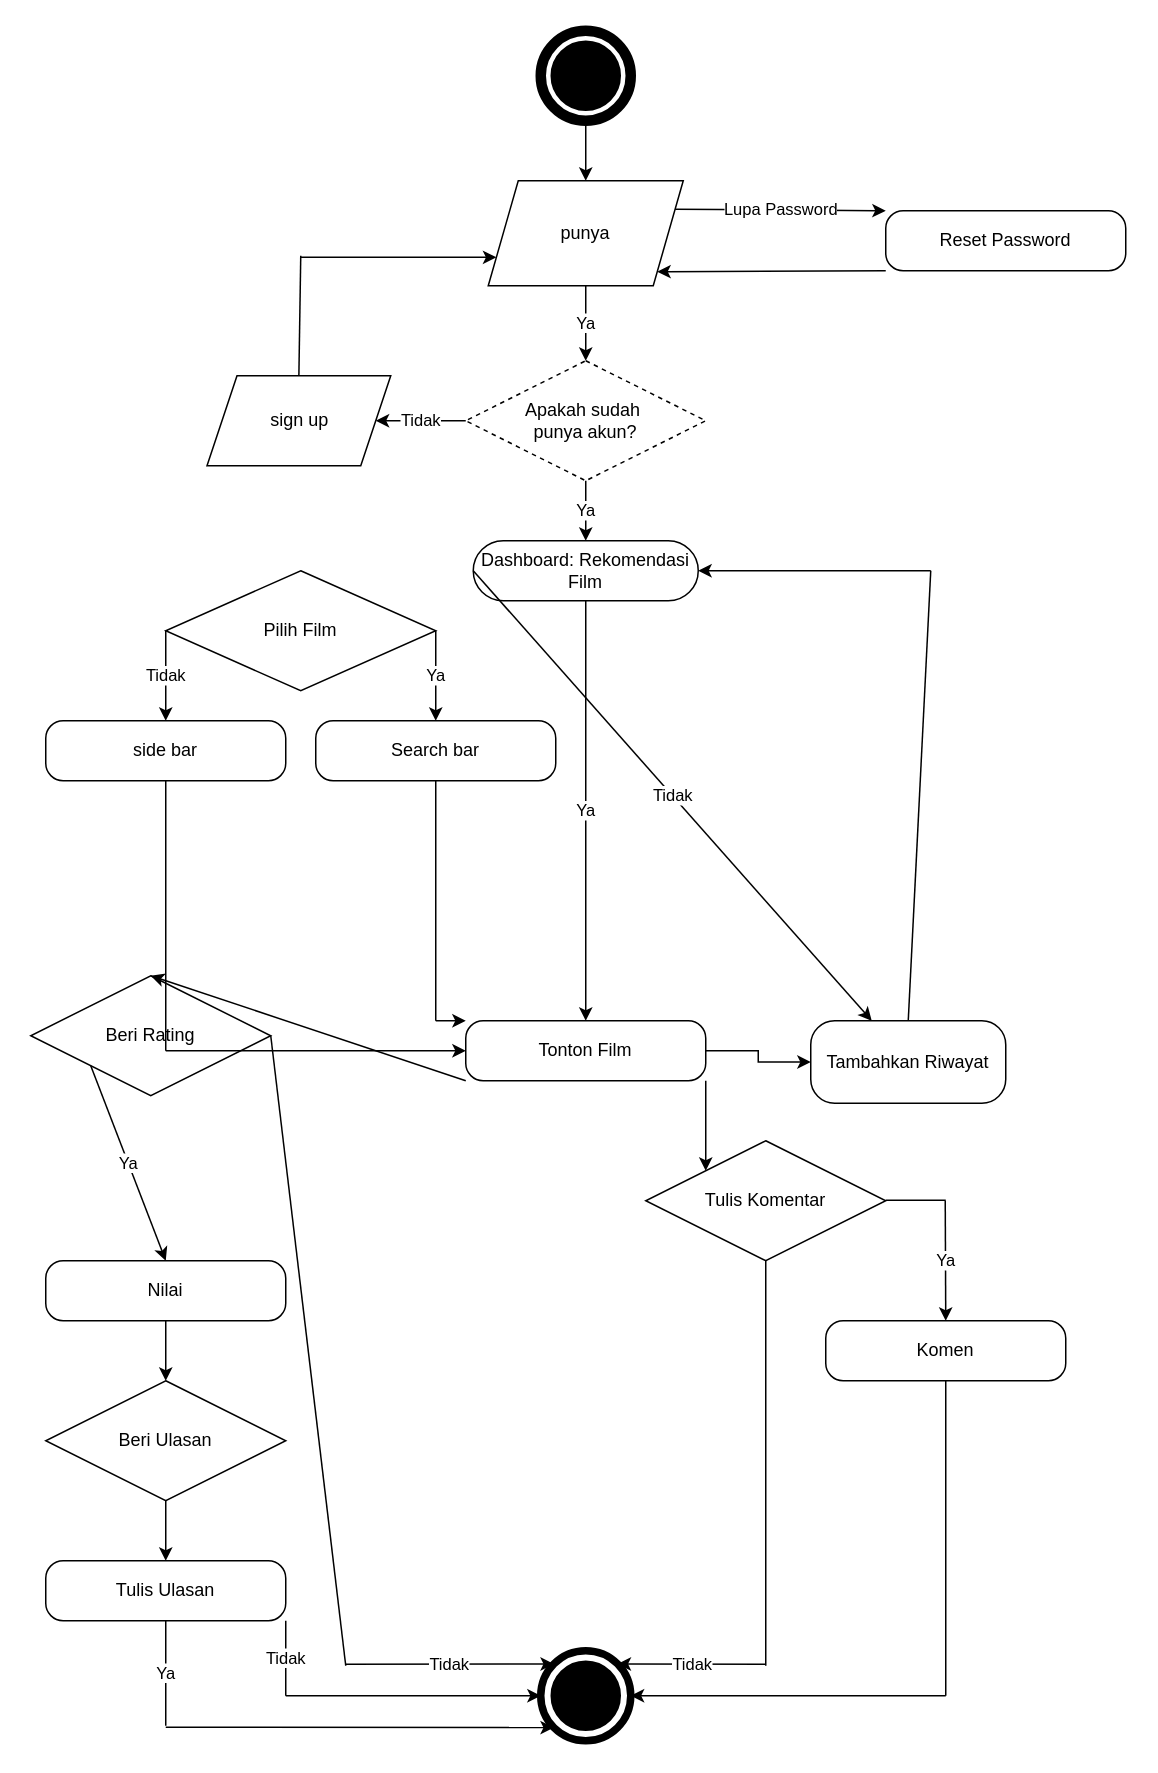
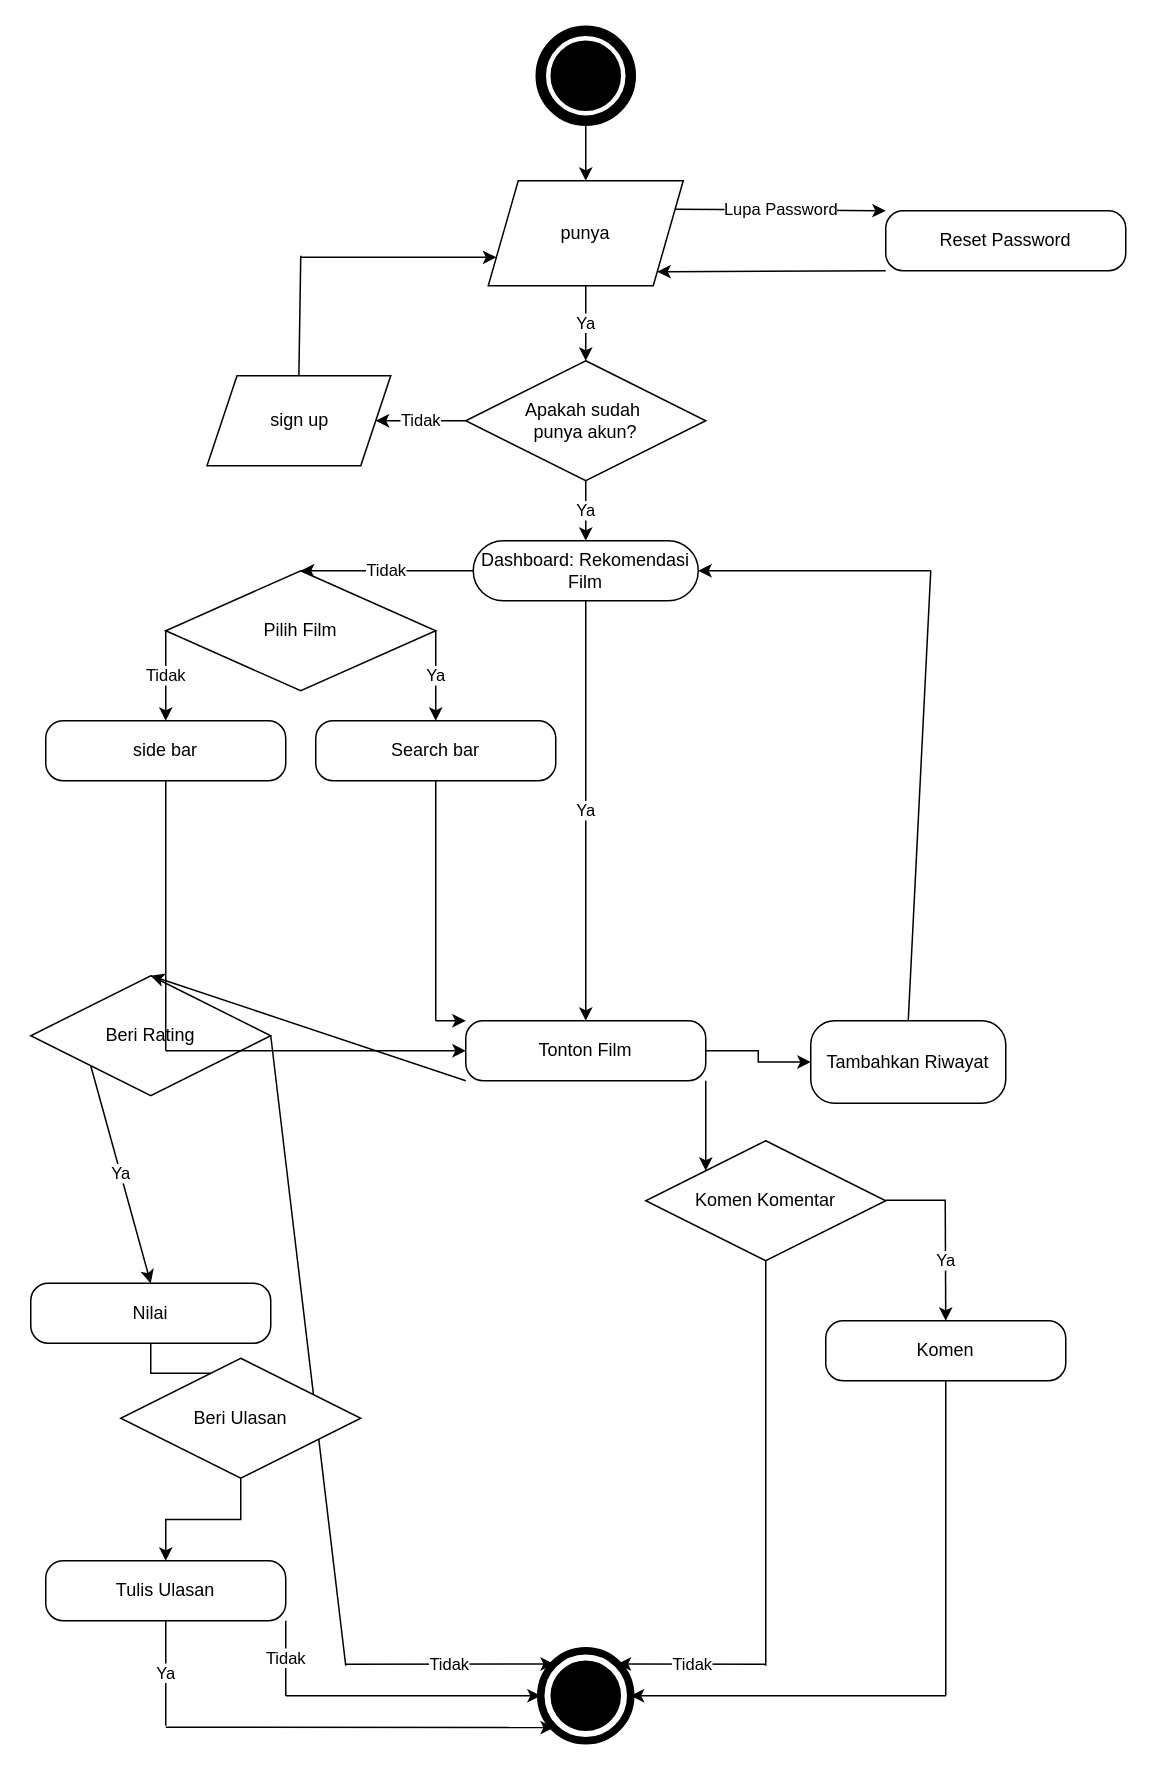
node "Apakah sudah punya akun?": style dashed -> solid
edge "Dashboard: Rekomendasi Film" -> "Tambahkan Riwayat": now "Dashboard: Rekomendasi Film" -> "Pilih Film"
node "Tulis Komentar": label "Tulis Komentar" -> "Komen Komentar"
node "Nilai": moved (166, 1291) -> (151, 1313)
node "Beri Ulasan": moved (166, 1441) -> (241, 1418)
